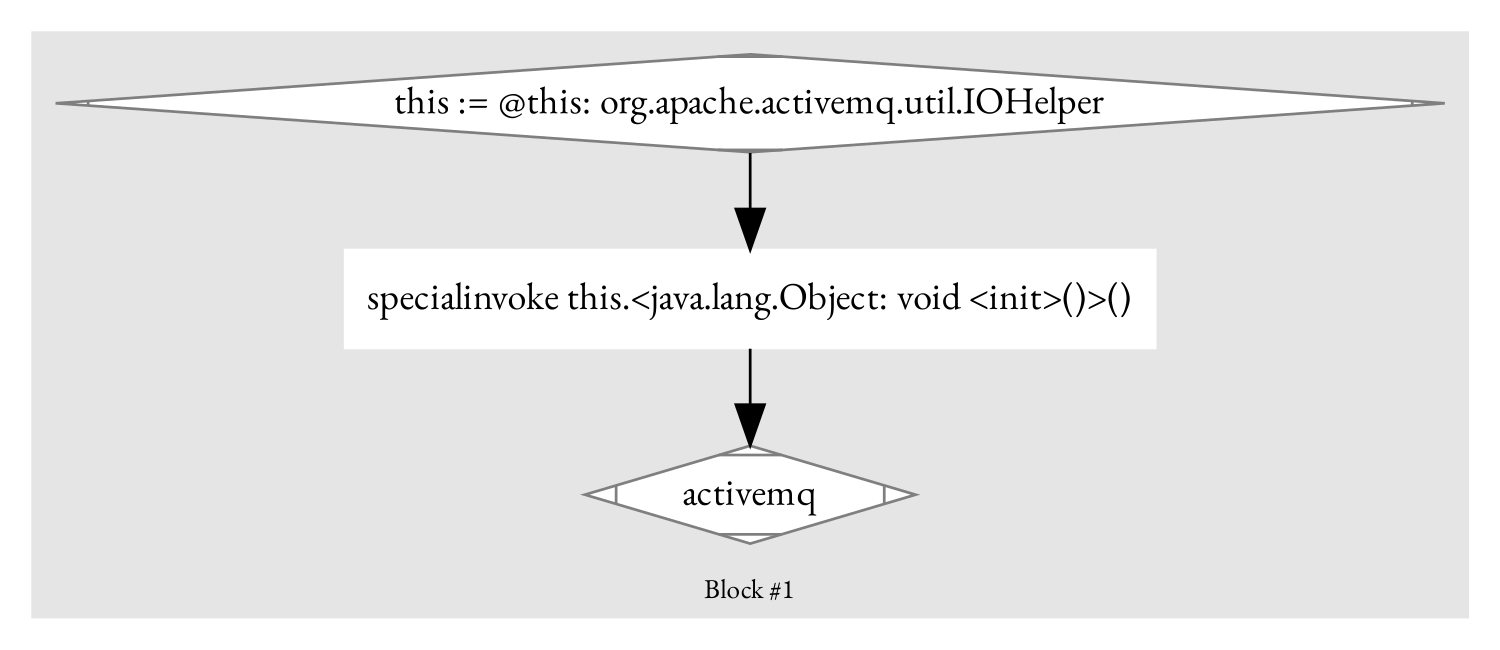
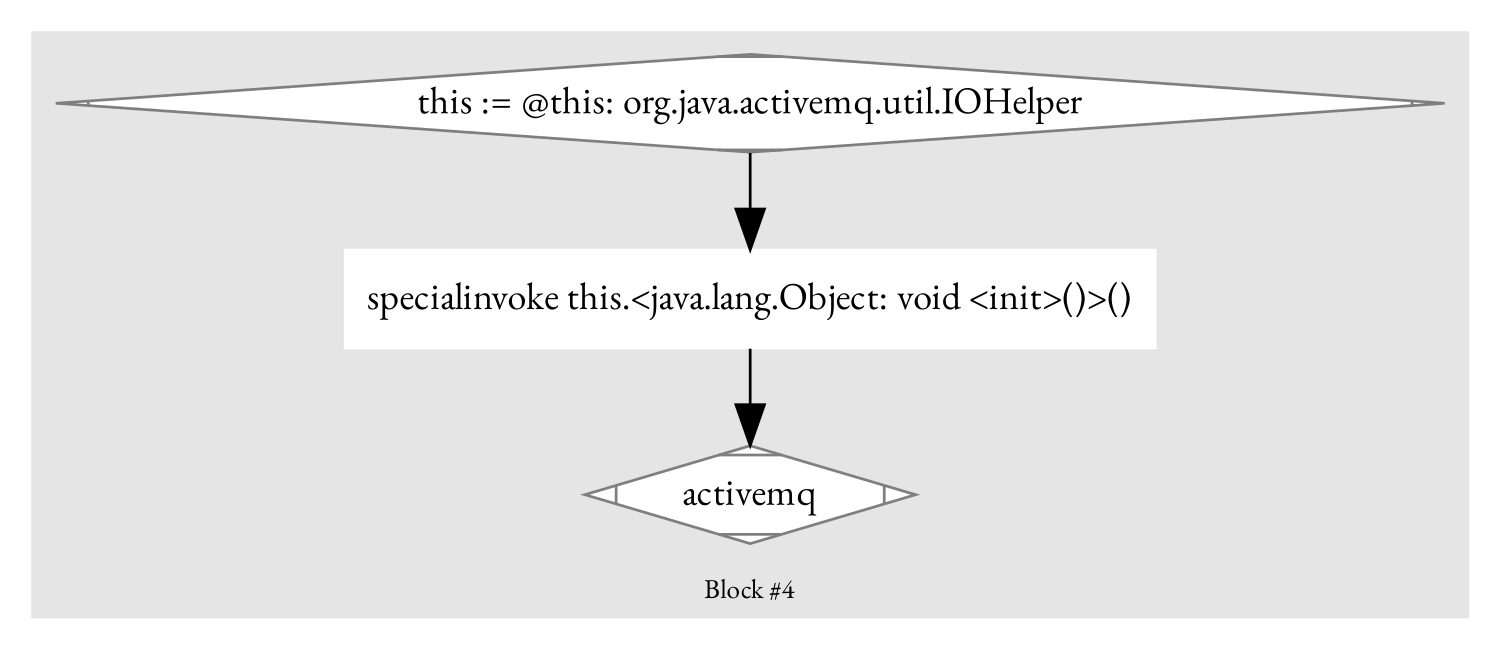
node "this := @this: org.apache.activemq.util.IOHelper": label "this := @this: org.apache.activemq.util.IOHelper" -> "this := @this: org.java.activemq.util.IOHelper"
cluster "Block #1": label "Block #1" -> "Block #4"
